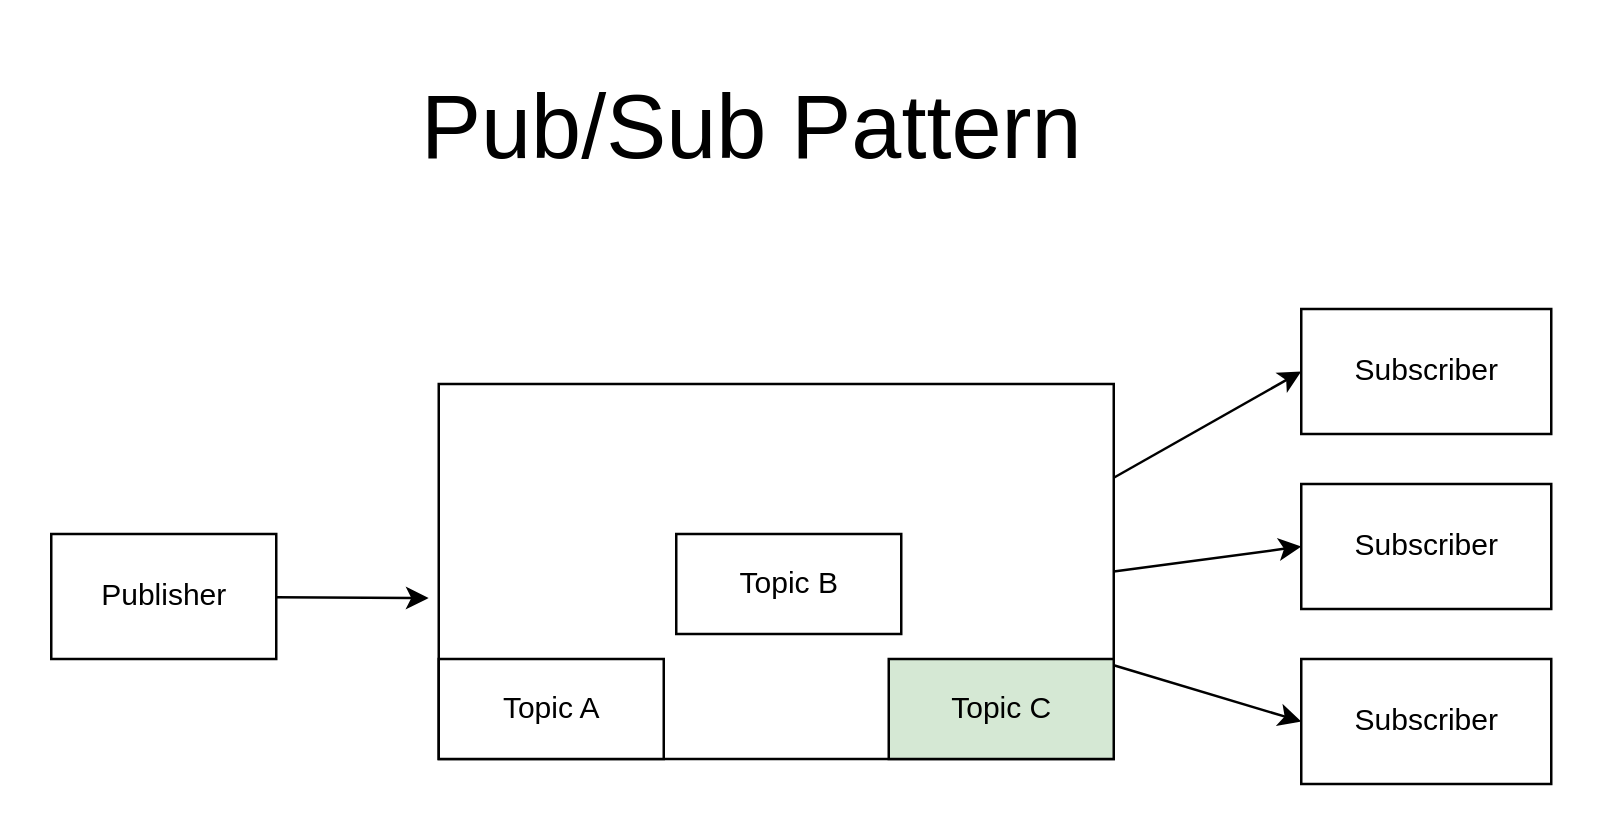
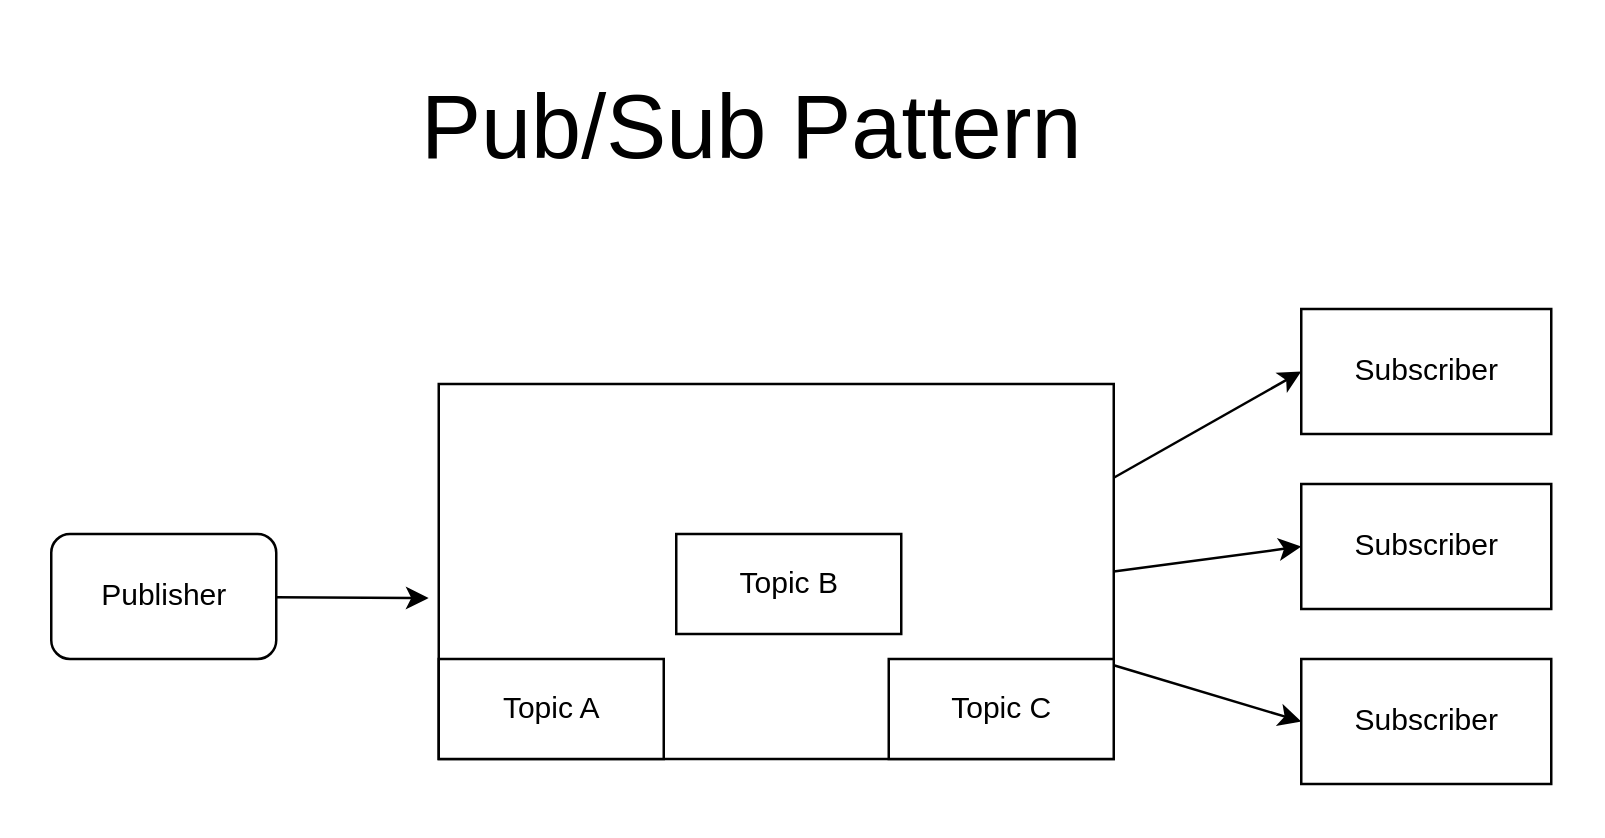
node "Publisher": shape rectangle -> rounded rectangle
node "Topic C": fillcolor #d5e8d4 -> #ffffff
